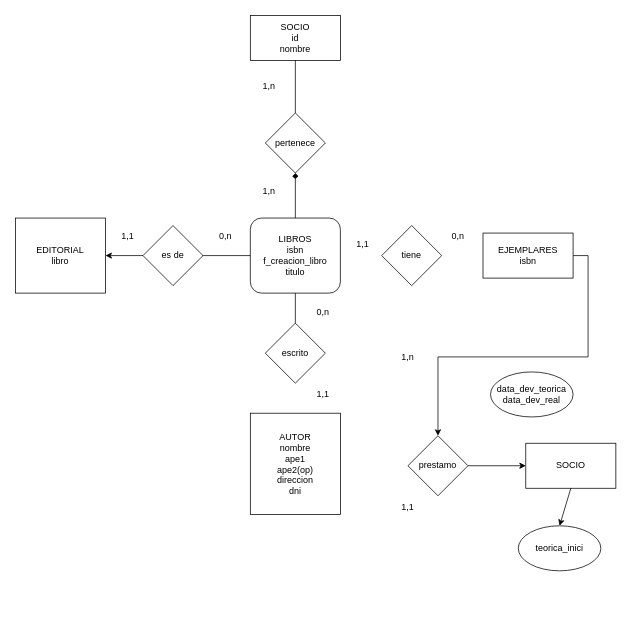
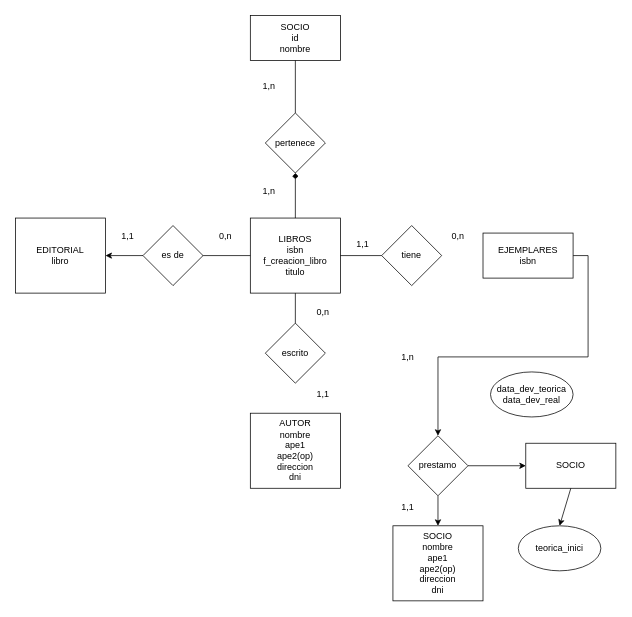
node "LIBROS isbn f_creacion_libro titulo": shape rounded rectangle -> rectangle
edge "LIBROS isbn f_creacion_libro titulo" -- "tiene": added
node "AUTOR nombre ape1 ape2(op) direccion dni": size 90x101 -> 90x75
edge "prestamo" -> "SOCIO nombre ape1 ape2(op) direccion dni": added
node "SOCIO nombre ape1 ape2(op) direccion dni": added
